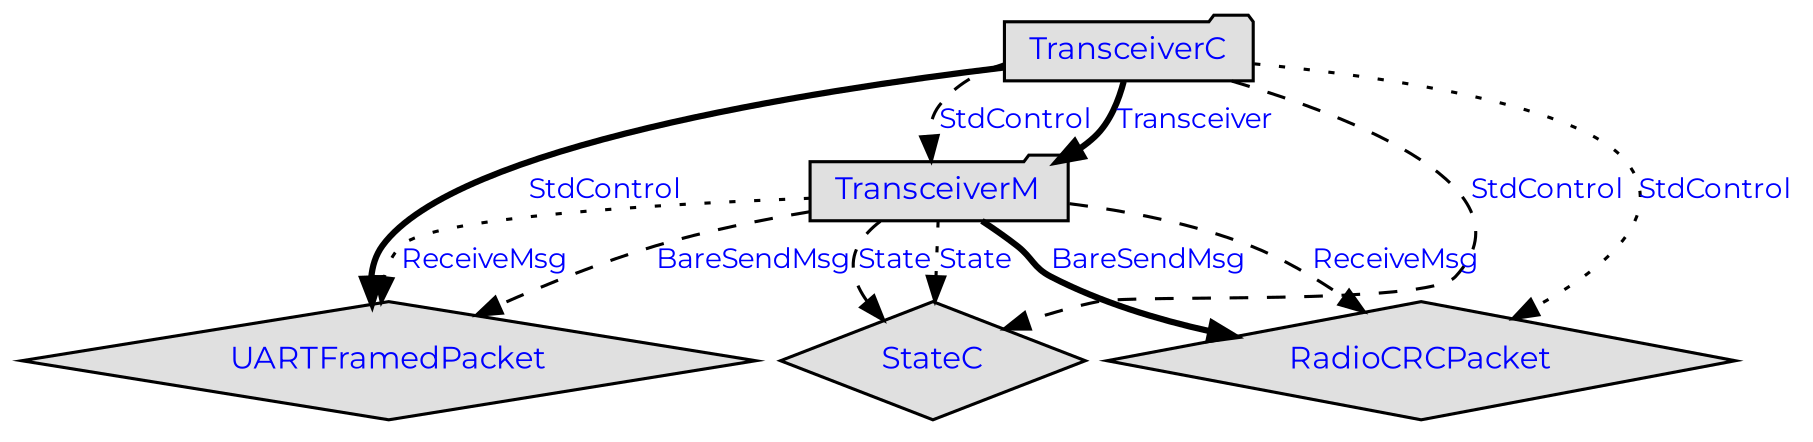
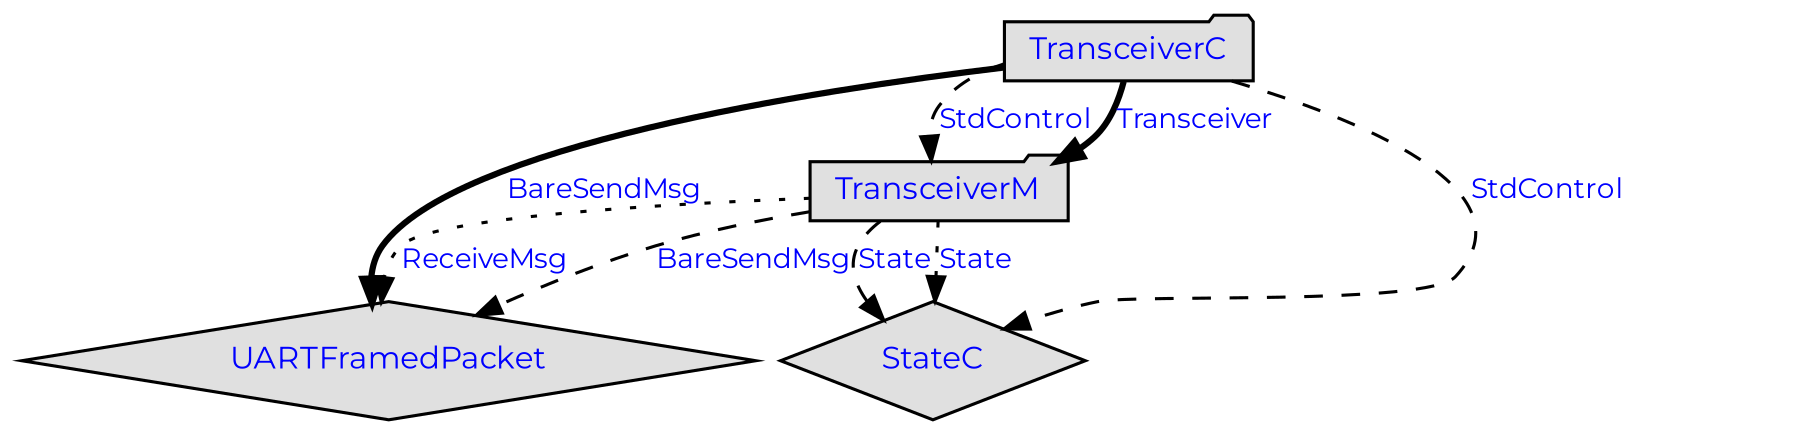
edge "TransceiverC" -> "UARTFramedPacket": label "StdControl" -> "BareSendMsg"
node "RadioCRCPacket": removed
